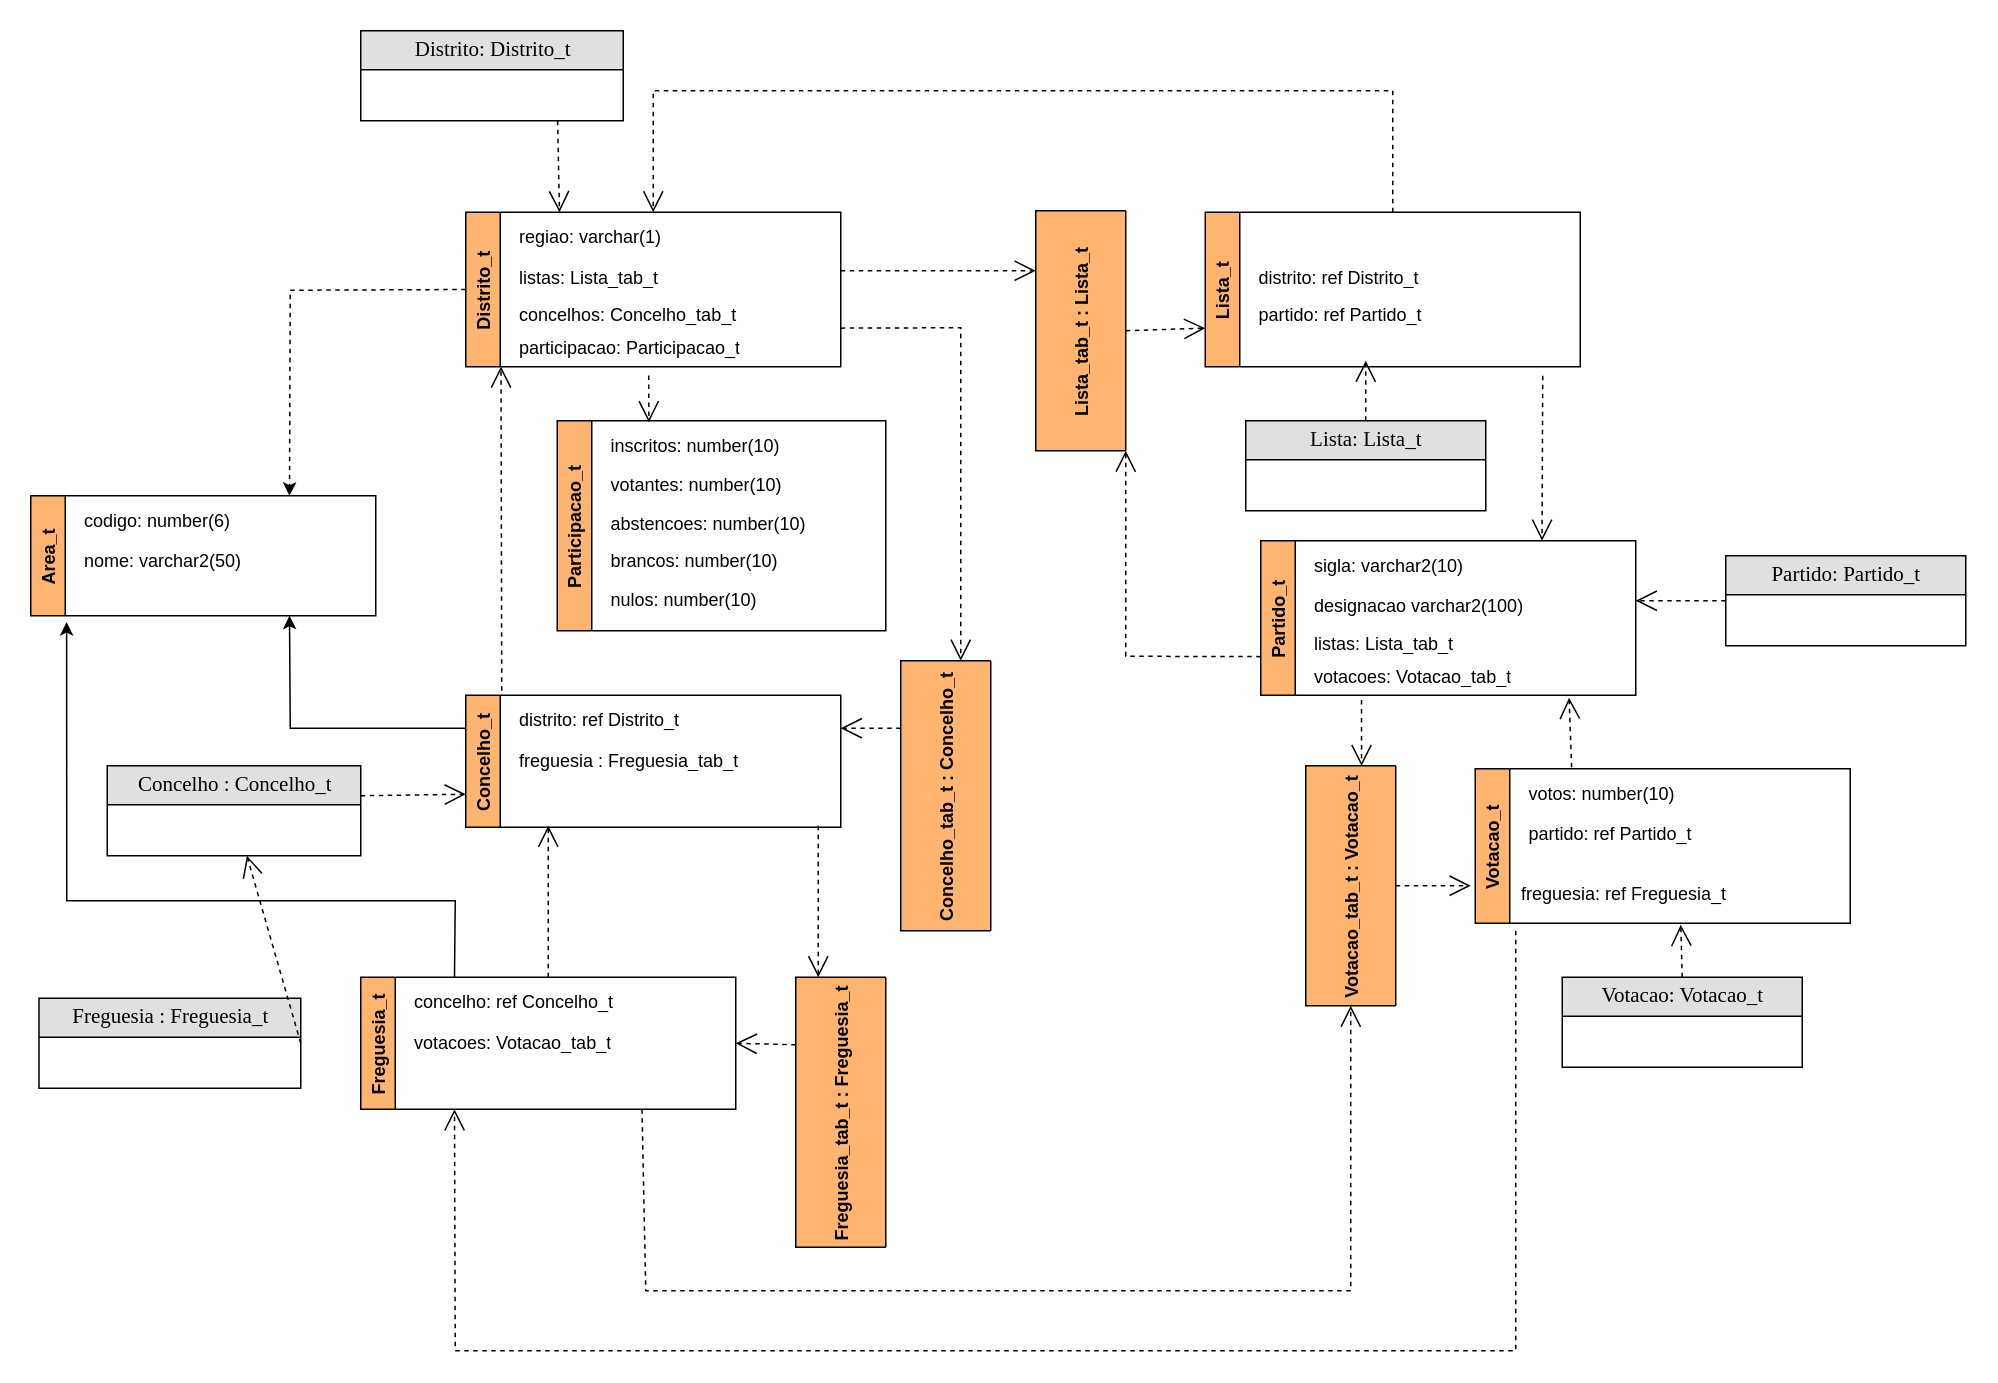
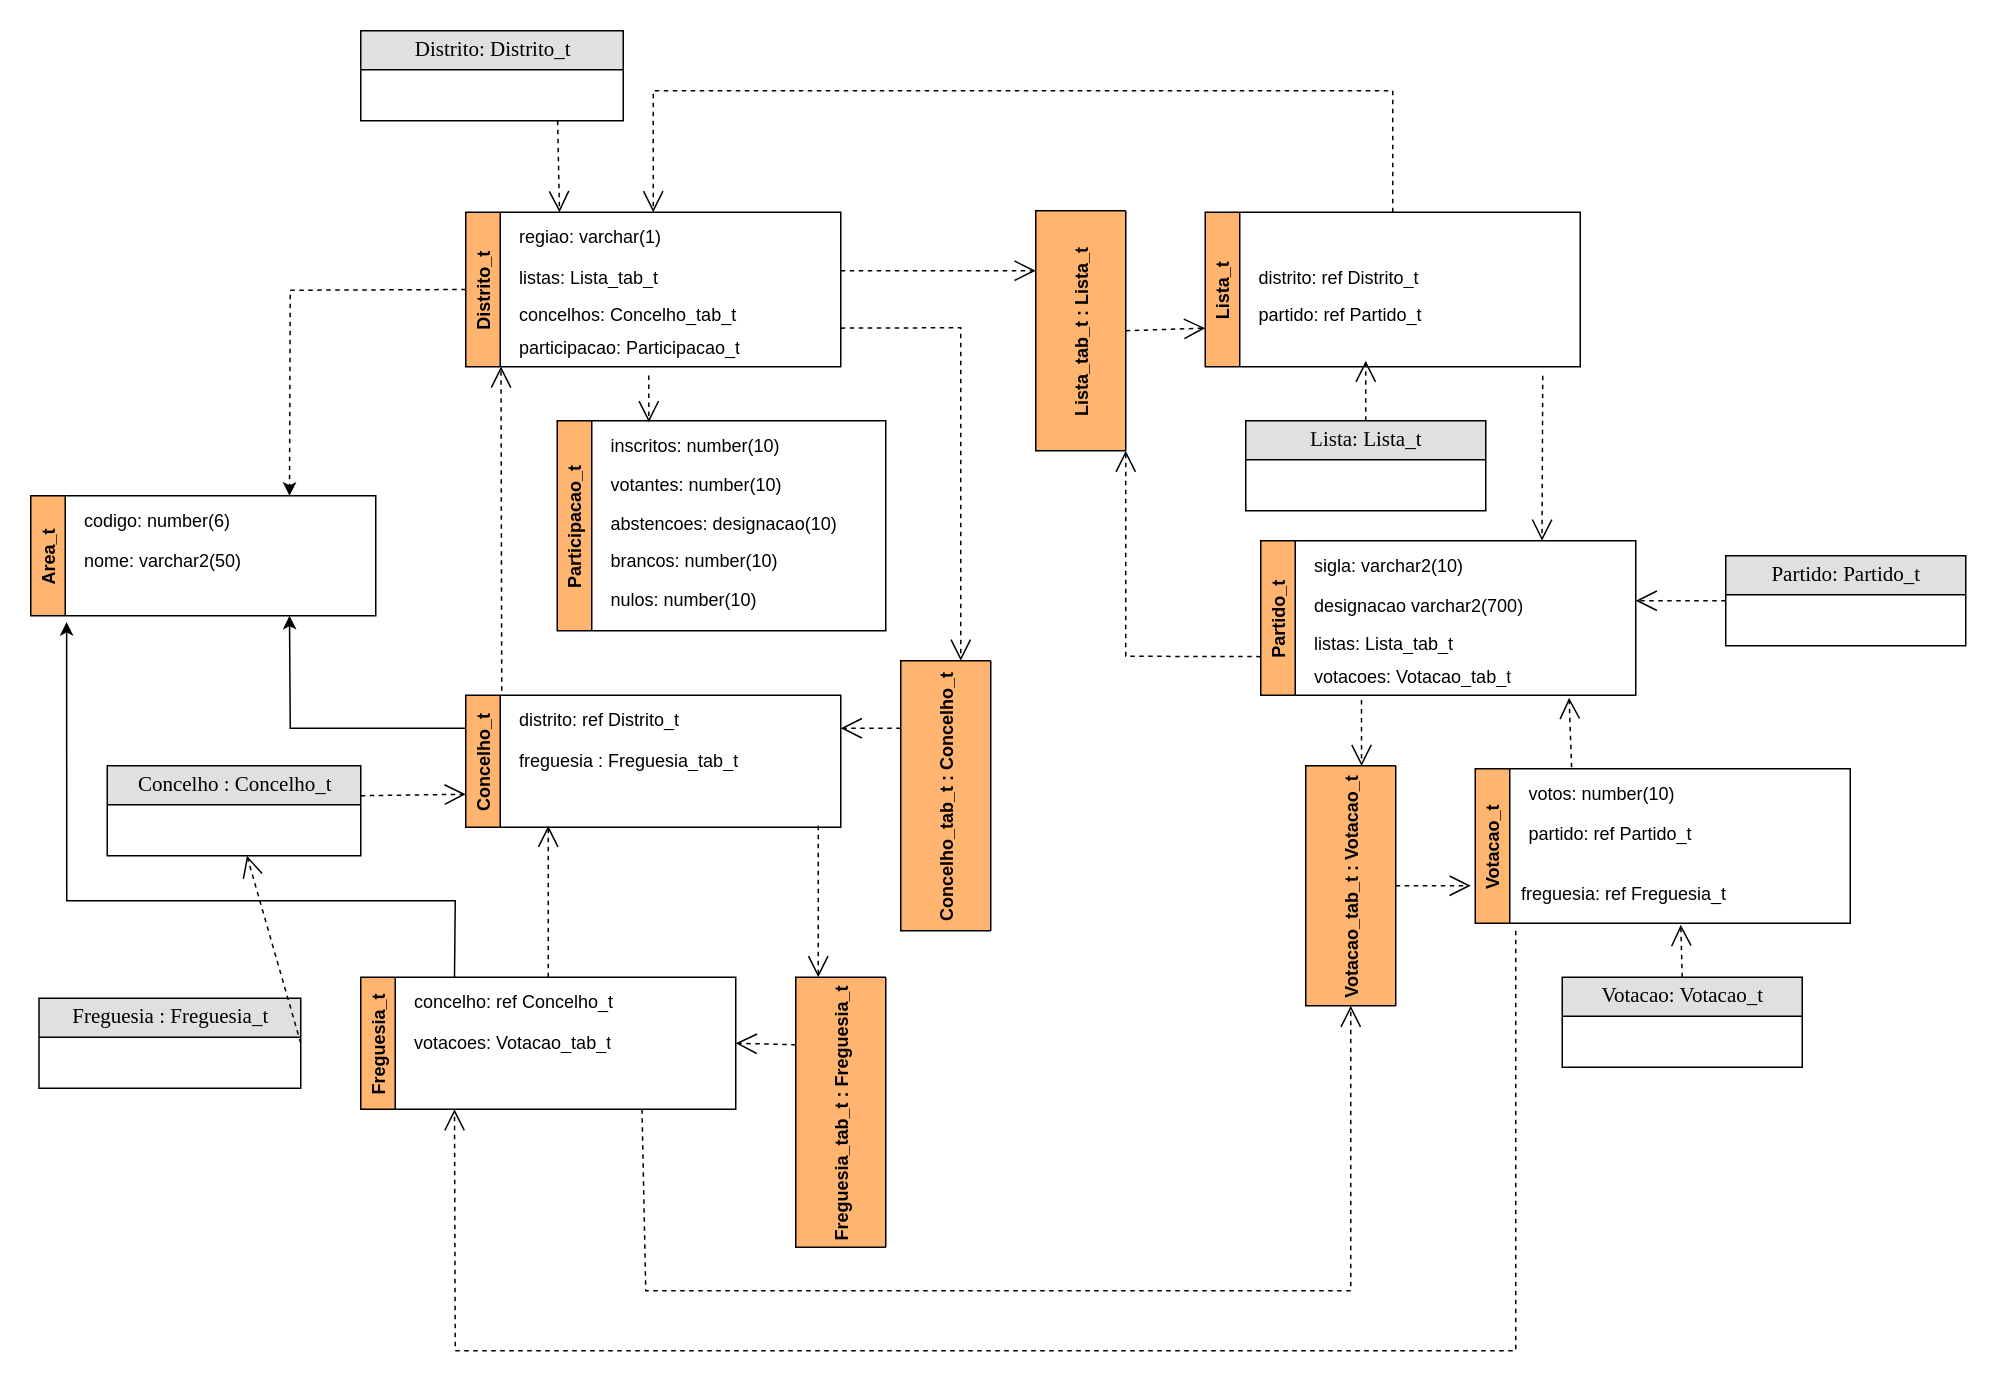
node "abstencoes: number(10)": label "abstencoes: number(10)" -> "abstencoes: designacao(10)"
node "designacao varchar2(100)": label "designacao varchar2(100)" -> "designacao varchar2(700)"
